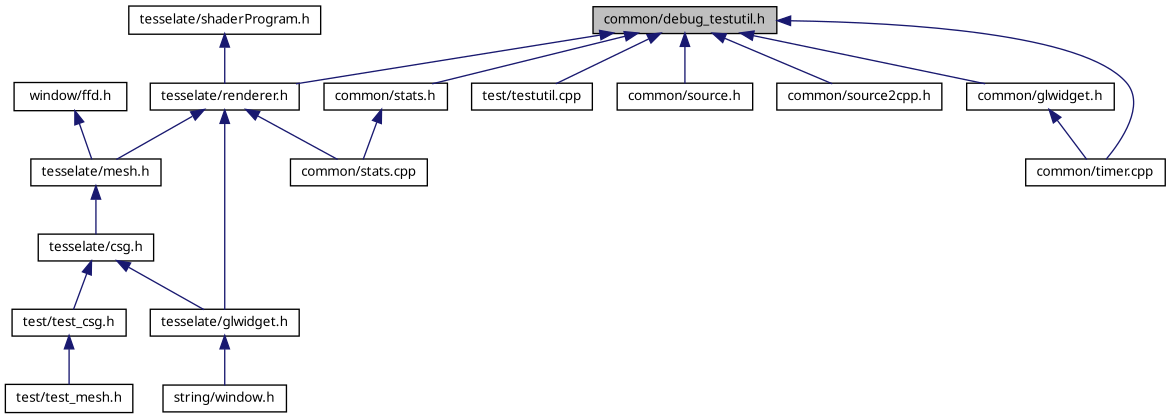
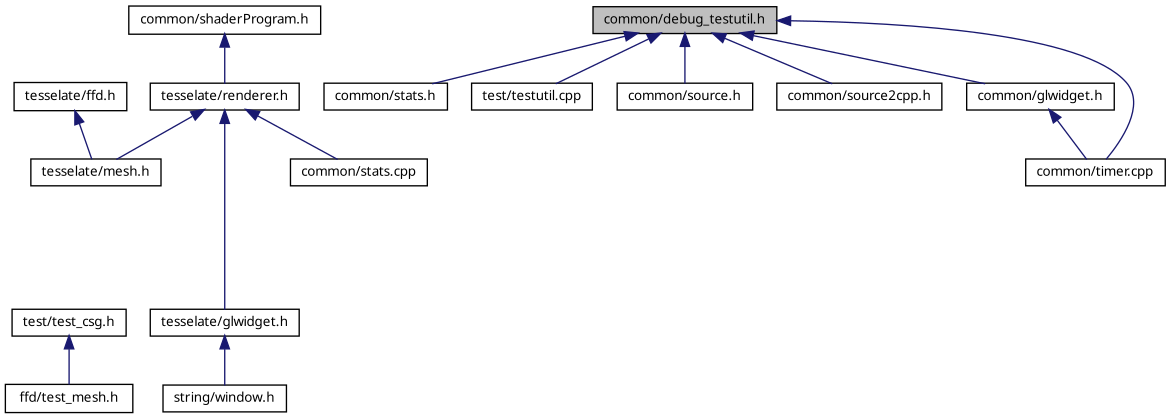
node "tesselate/shaderProgram.h": label "tesselate/shaderProgram.h" -> "common/shaderProgram.h"
edge "tesselate/renderer.h" -> "common/debug_testutil.h": removed
node "window/ffd.h": label "window/ffd.h" -> "tesselate/ffd.h"
edge "common/stats.cpp" -> "common/stats.h": removed
node "tesselate/csg.h": removed
node "test/test_mesh.h": label "test/test_mesh.h" -> "ffd/test_mesh.h"
